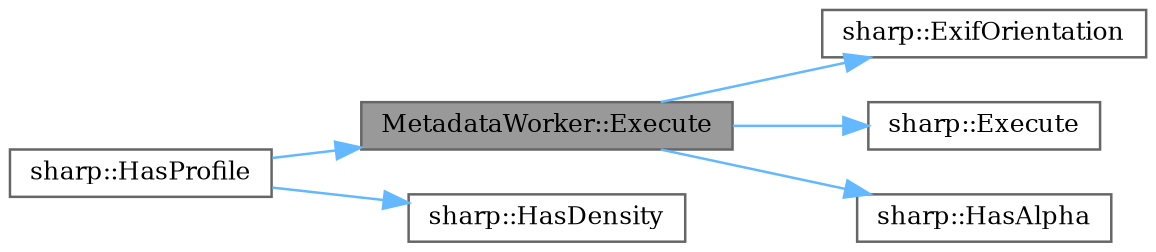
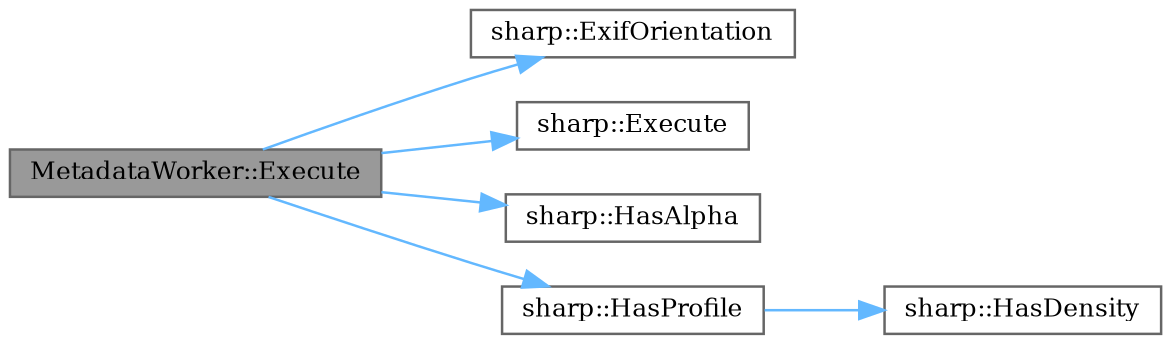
edge "sharp::HasProfile" -> "MetadataWorker::Execute": reversed
